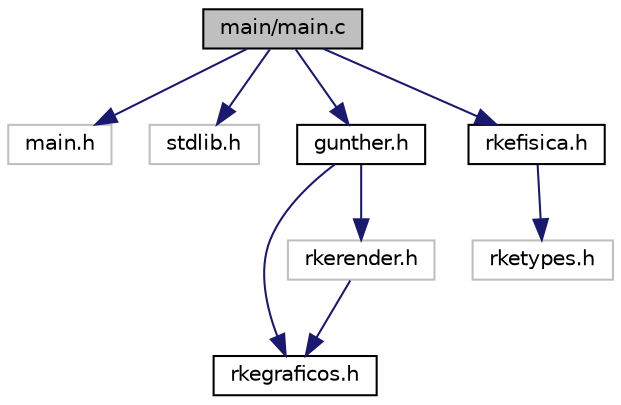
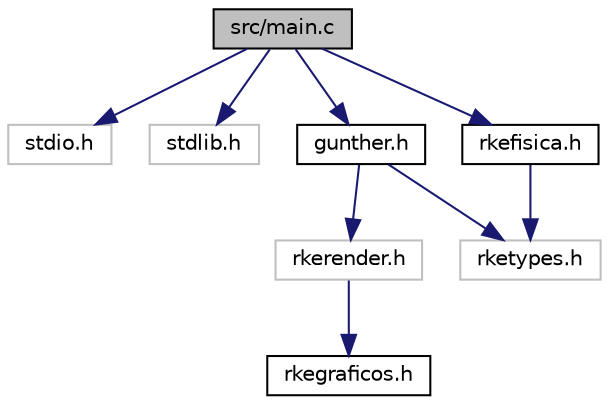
node "main/main.c": label "main/main.c" -> "src/main.c"
node "main.h": label "main.h" -> "stdio.h"
edge "gunther.h" -> "rkegraficos.h": now "gunther.h" -> "rketypes.h"
